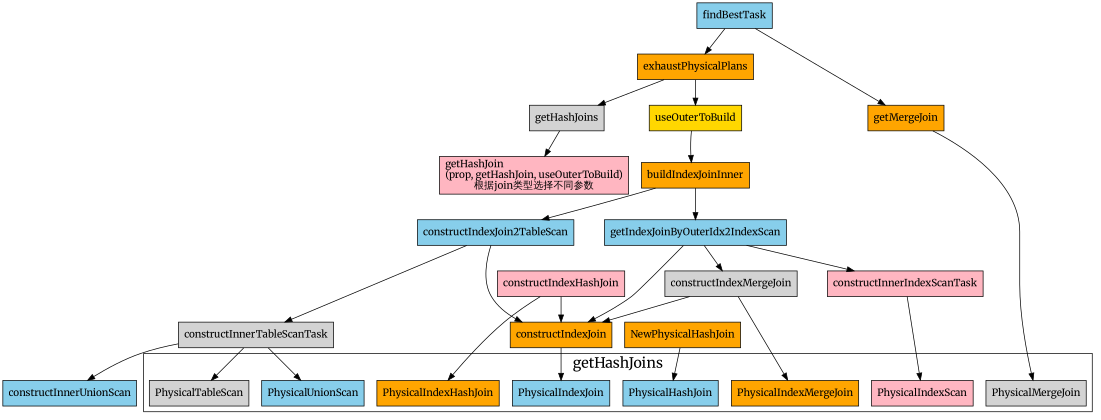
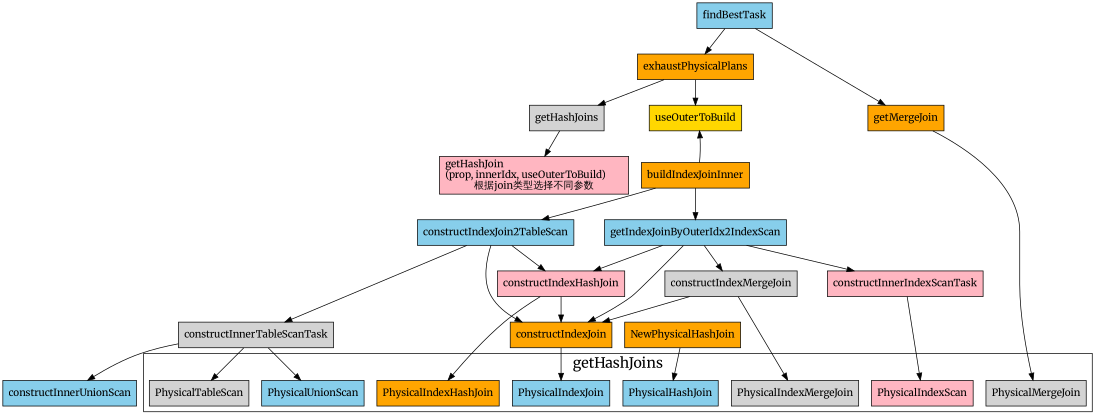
edge "useOuterToBuild" -> "buildIndexJoinInner": reversed
node "getHashJoin (prop, getHashJoin, useOuterToBuild) 根据join类型选择不同参数": label "getHashJoin (prop, getHashJoin, useOuterToBuild) 根据join类型选择不同参数" -> "getHashJoin (prop, innerIdx, useOuterToBuild) 根据join类型选择不同参数"
edge "constructIndexJoin2TableScan" -> "constructIndexHashJoin": added
edge "getIndexJoinByOuterIdx2IndexScan" -> "constructIndexHashJoin": added
node "PhysicalIndexMergeJoin": fillcolor orange -> lightgrey
